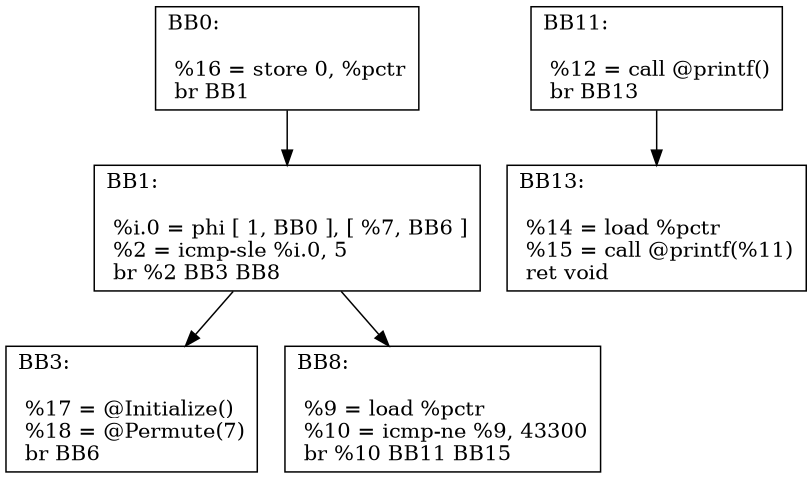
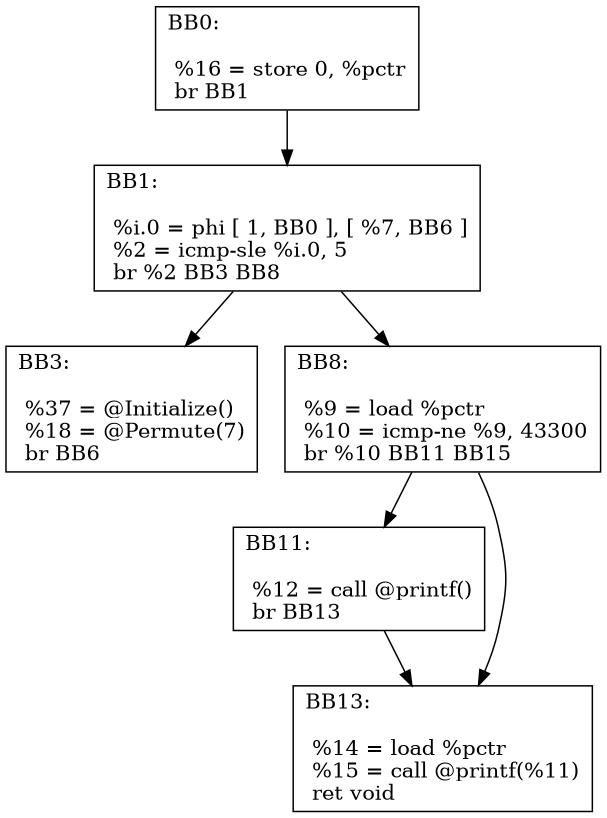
node "BB3:": text "%17 = @Initialize()" -> "%37 = @Initialize()"
edge "BB8:" -> "BB11:": added
edge "BB8:" -> "BB13:": added
